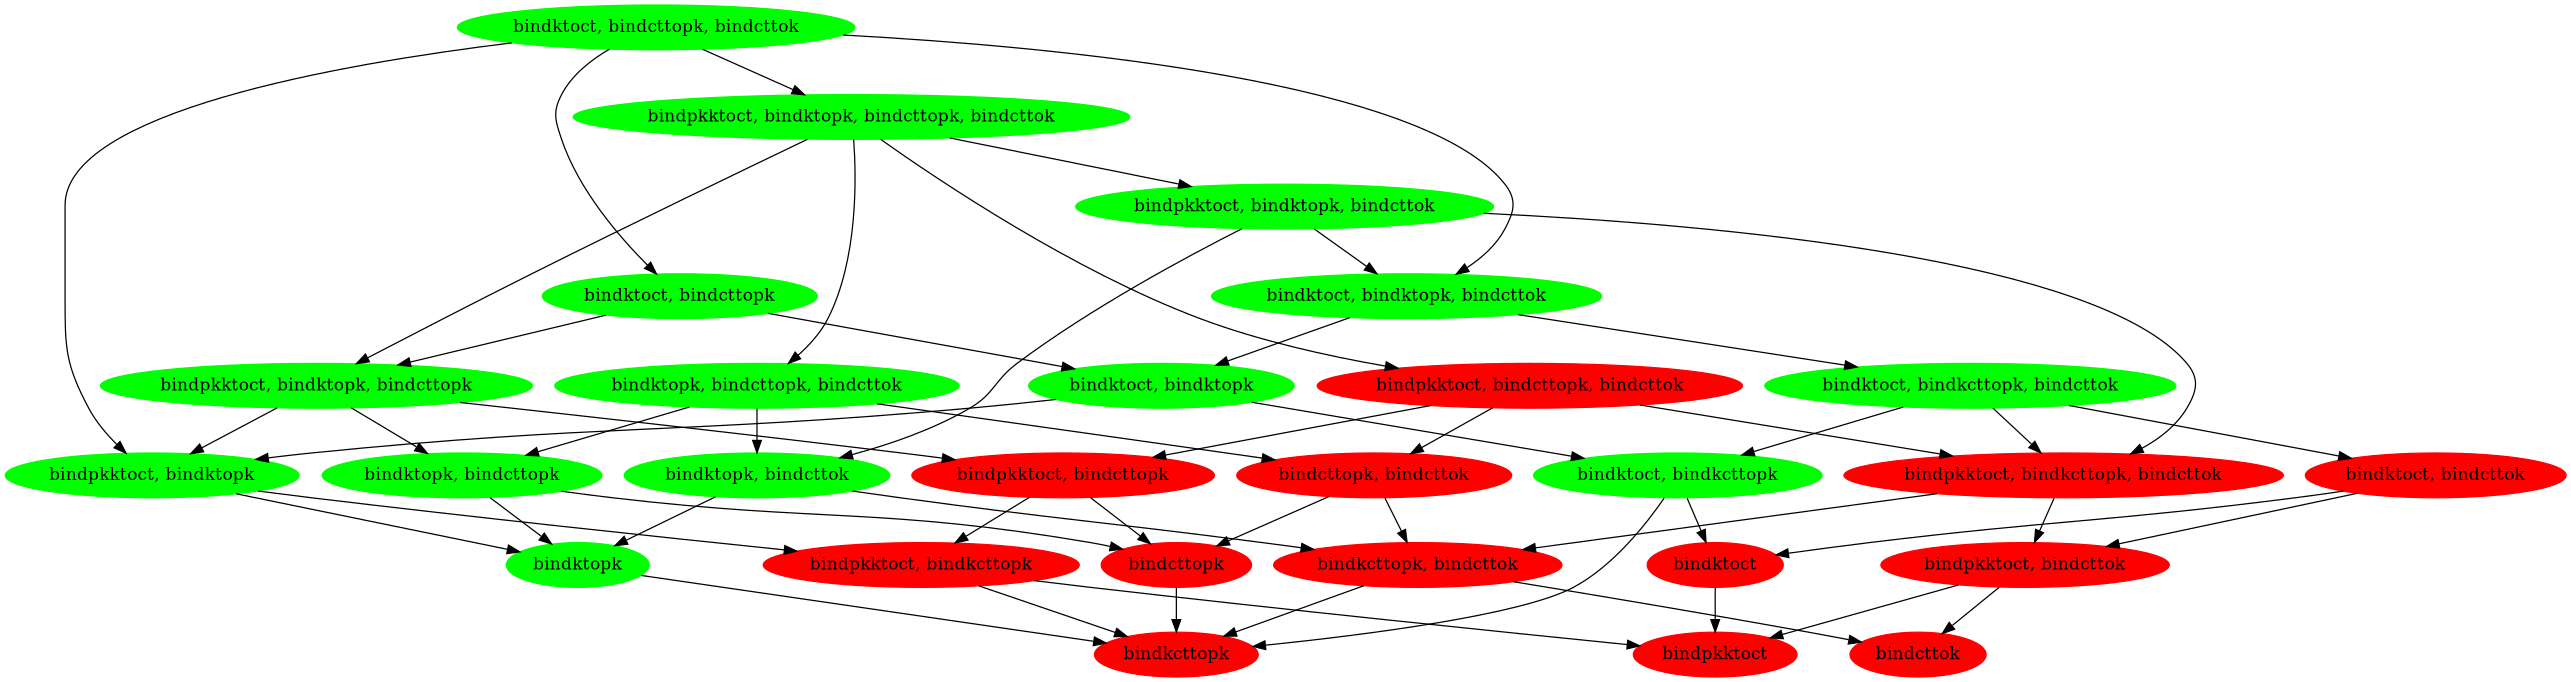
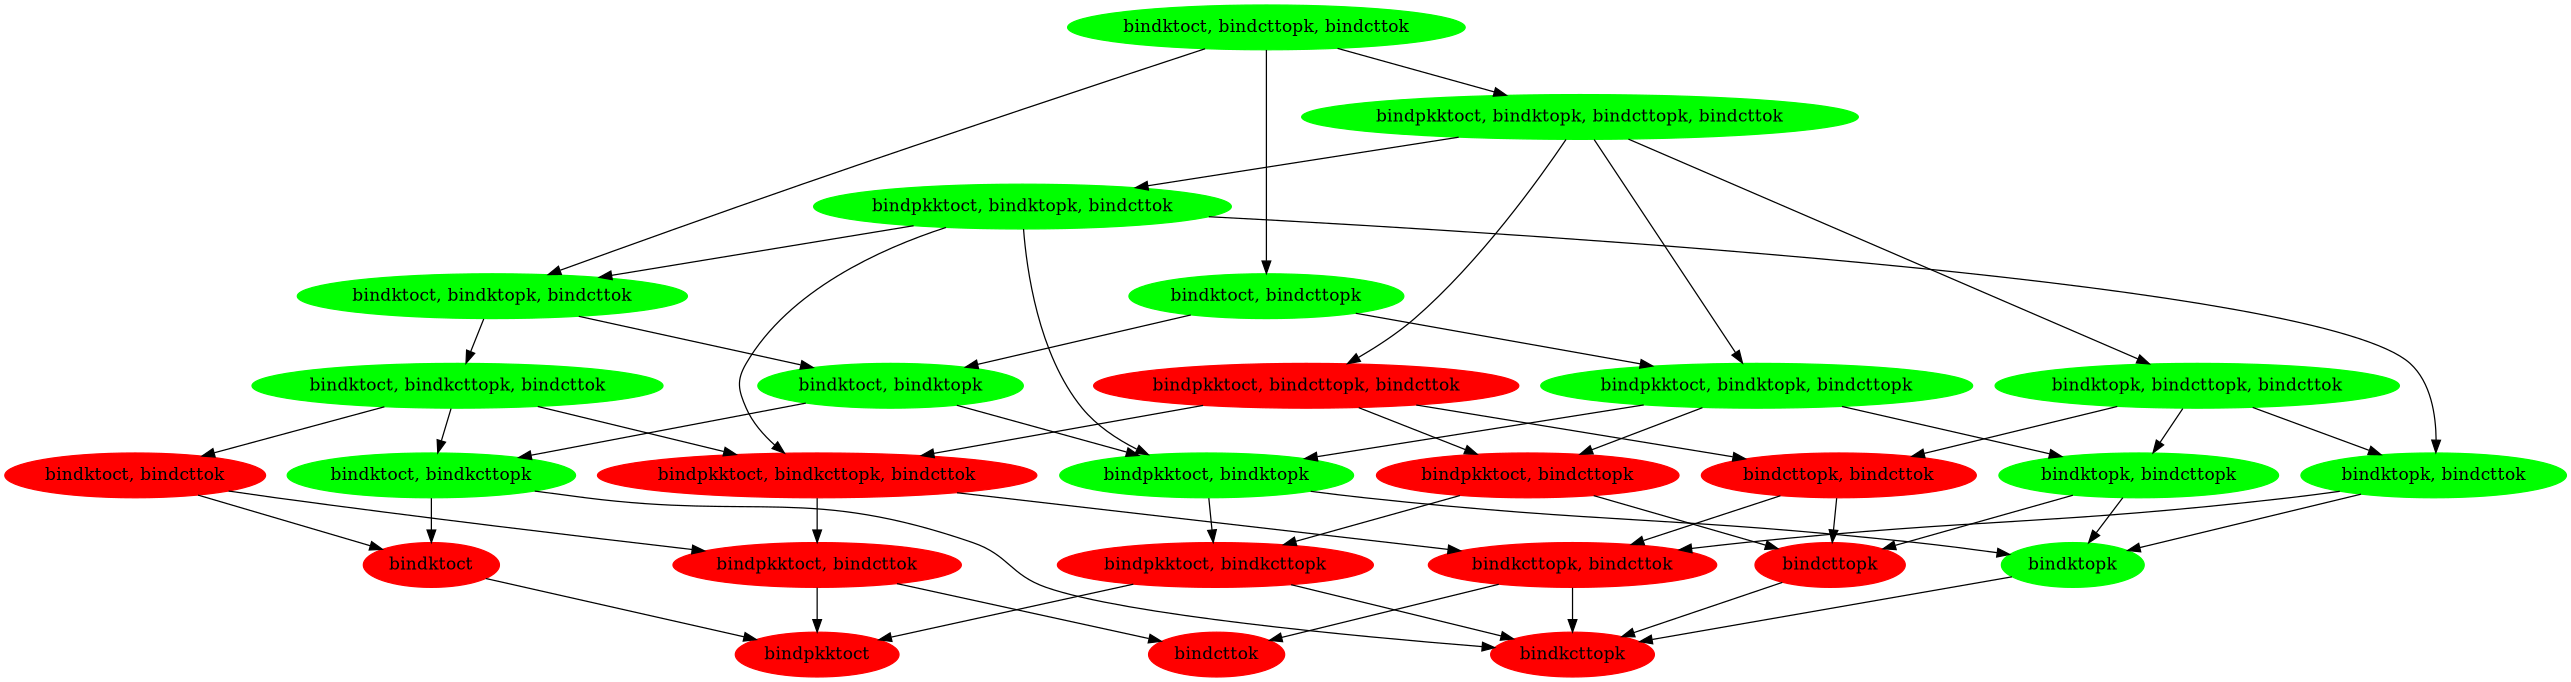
edge "bindktoct, bindcttopk, bindcttok" -> "bindpkktoct, bindktopk": now "bindpkktoct, bindktopk, bindcttok" -> "bindpkktoct, bindktopk"
